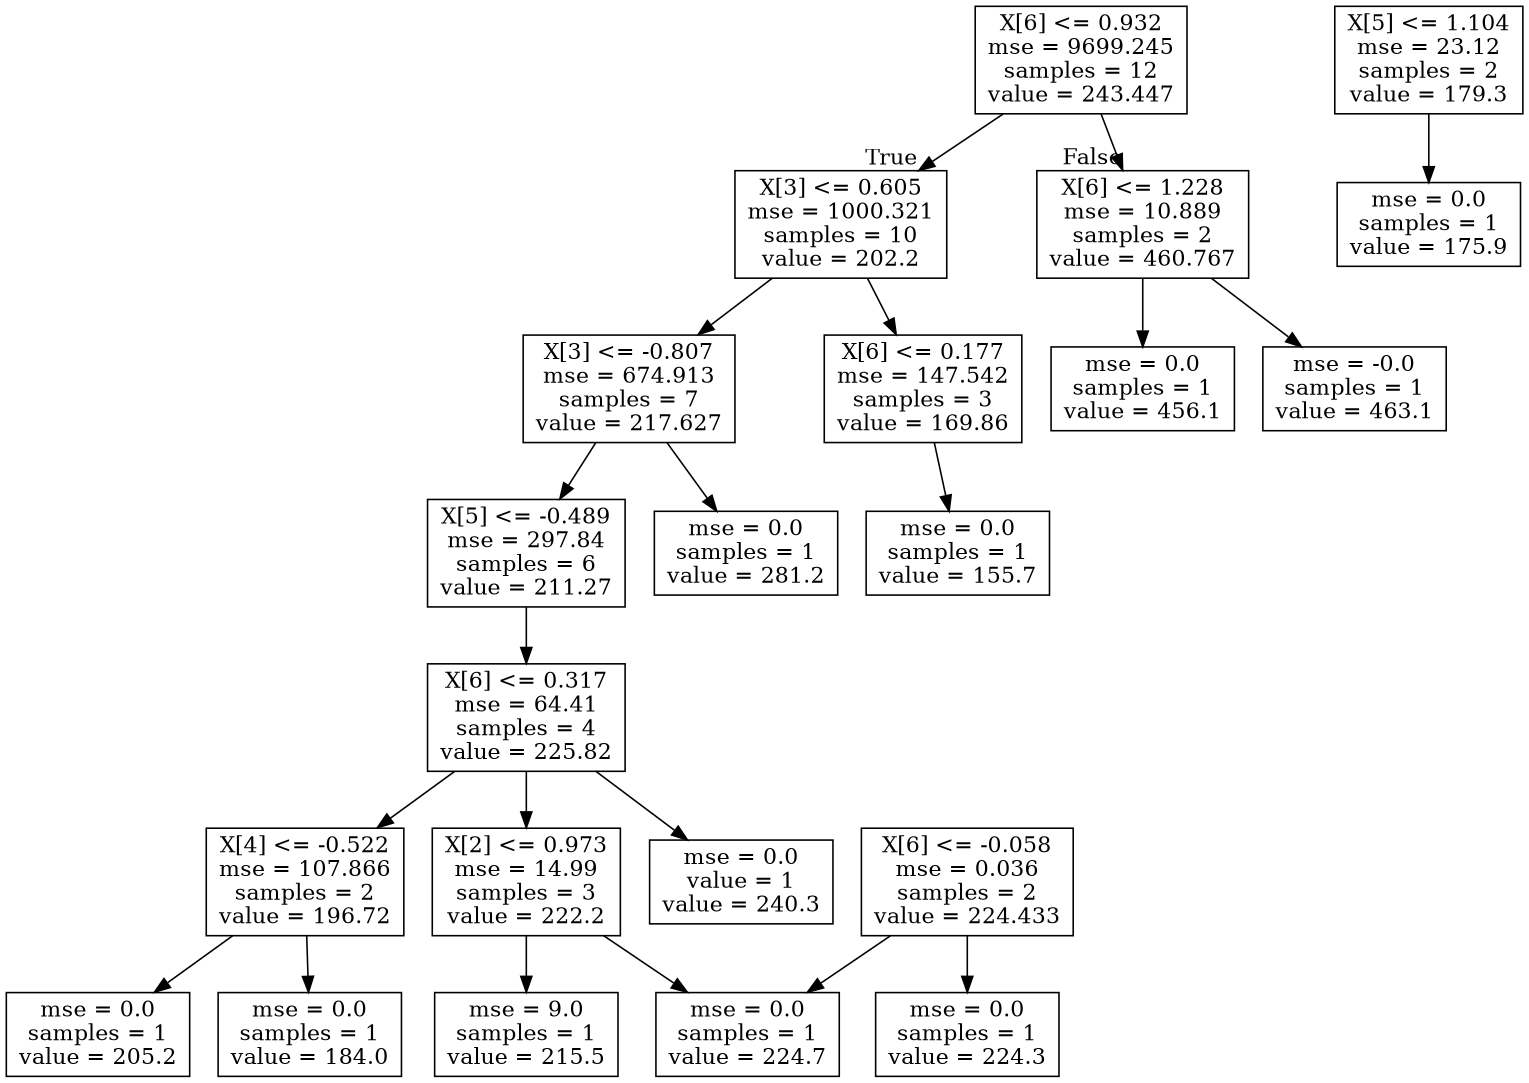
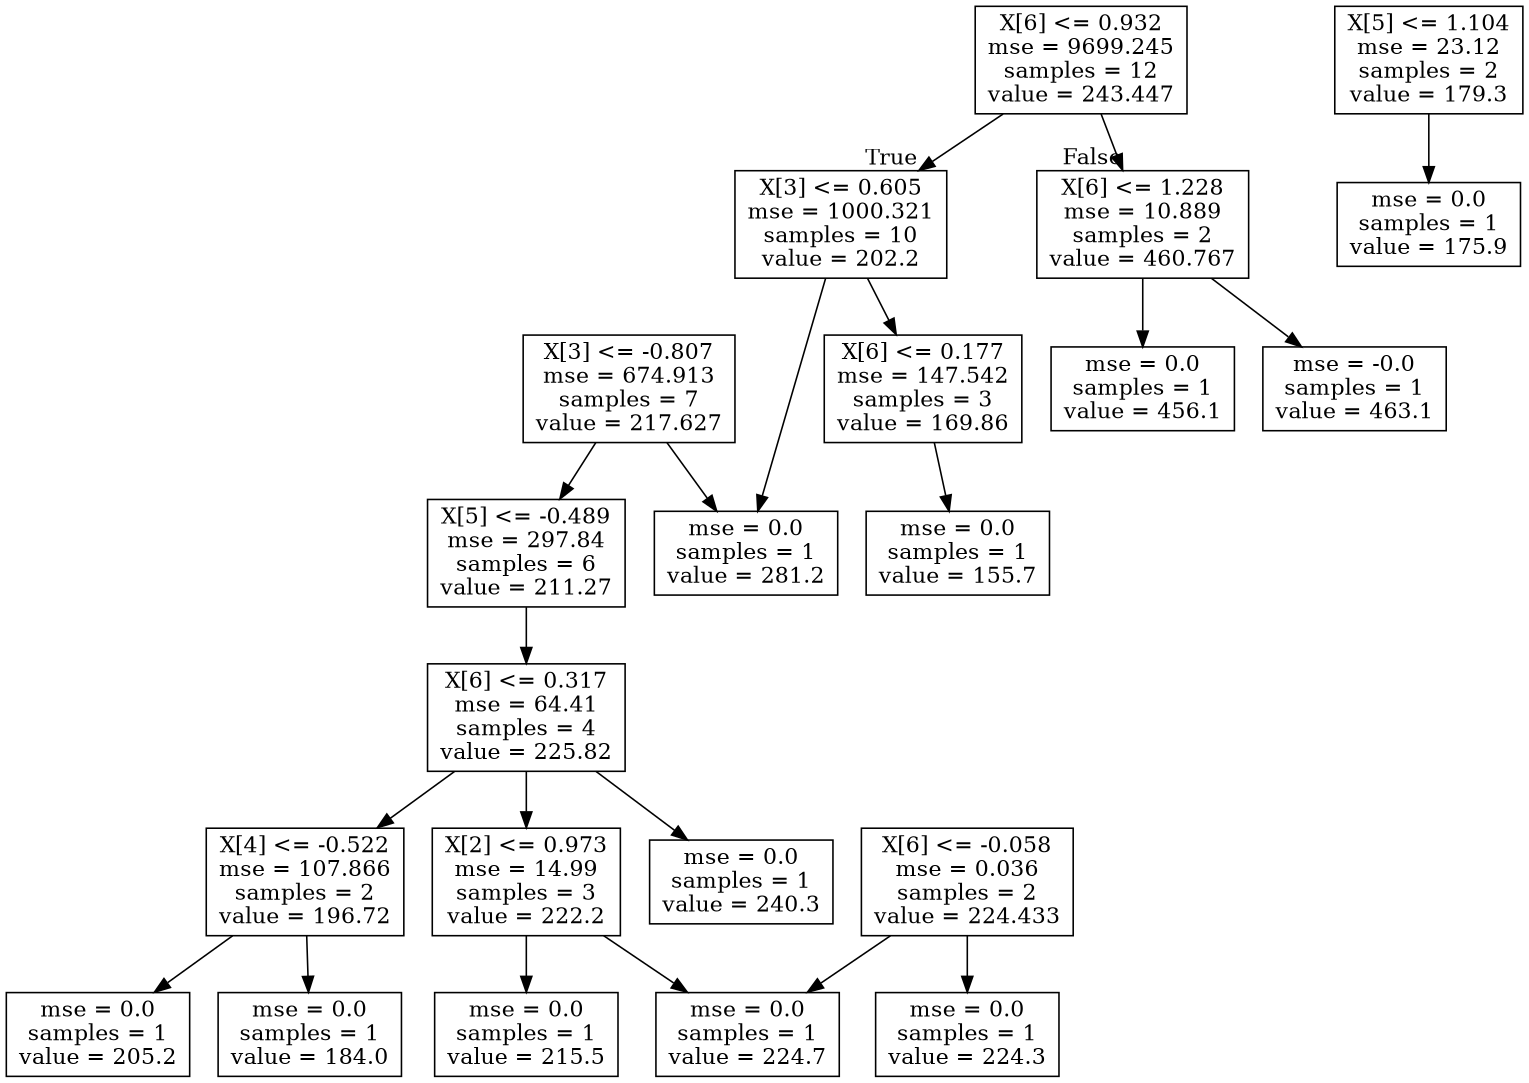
edge "X[3] <= 0.605 mse = 1000.321 samples = 10 value = 202.2" -> "X[3] <= -0.807 mse = 674.913 samples = 7 value = 217.627": now "X[3] <= 0.605 mse = 1000.321 samples = 10 value = 202.2" -> "mse = 0.0 samples = 1 value = 281.2"
node "mse = 0.0 value = 1 value = 240.3": label "mse = 0.0 value = 1 value = 240.3" -> "mse = 0.0 samples = 1 value = 240.3"
node "mse = 9.0 samples = 1 value = 215.5": label "mse = 9.0 samples = 1 value = 215.5" -> "mse = 0.0 samples = 1 value = 215.5"
